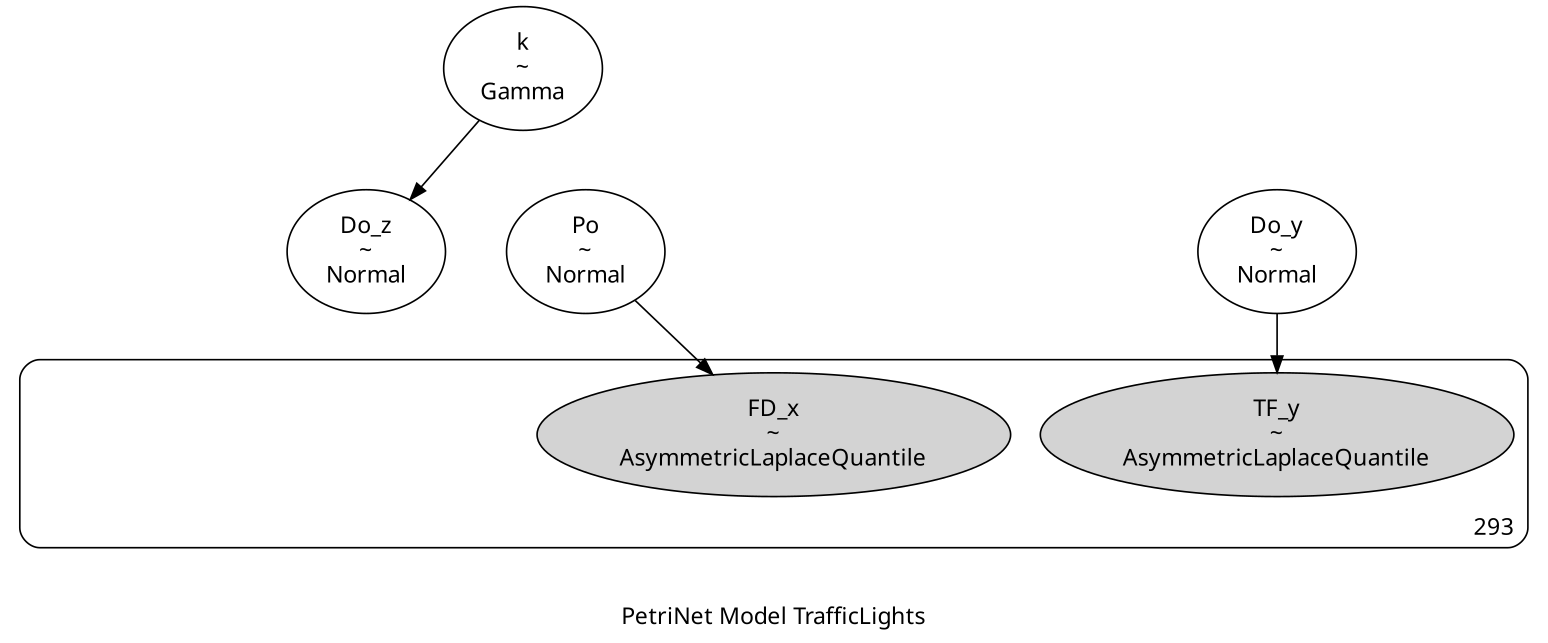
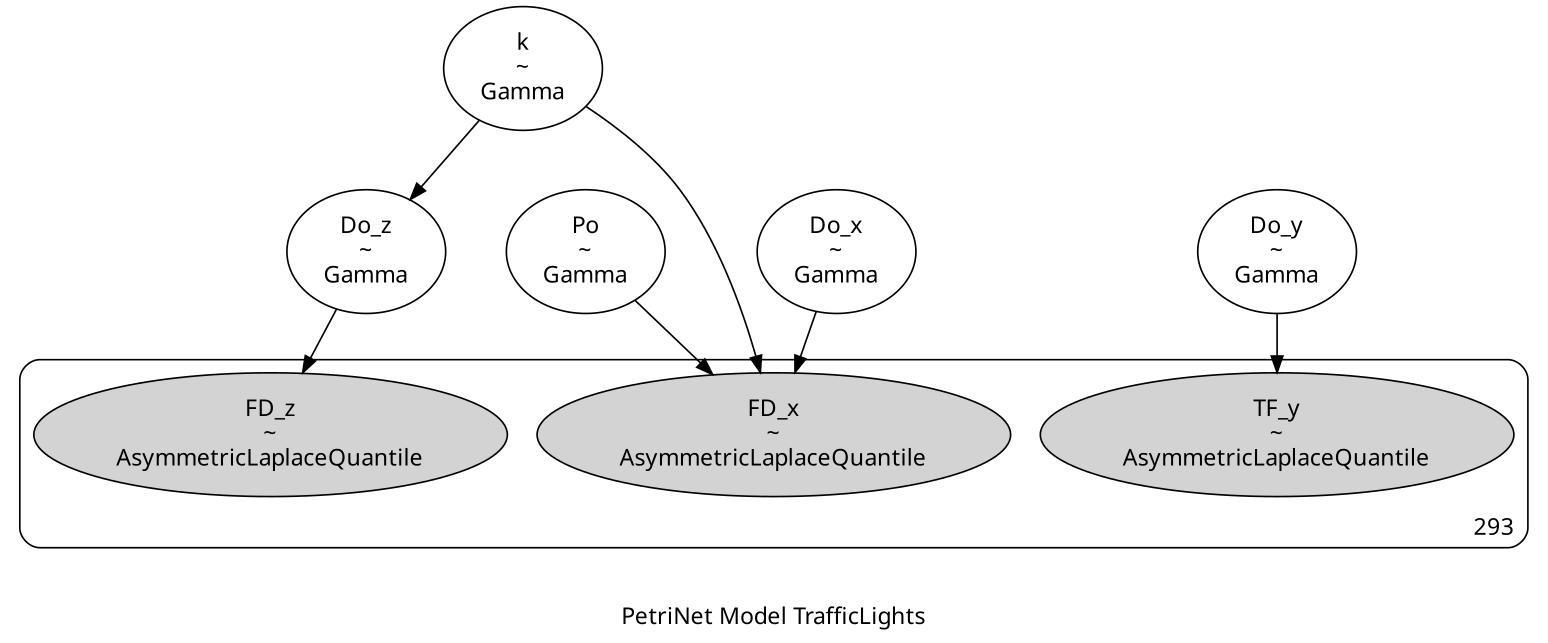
edge "k ~ Gamma" -> "FD_x ~ AsymmetricLaplaceQuantile": added
node "Do_z ~ Normal": label "Do_z ~ Normal" -> "Do_z ~ Gamma"
node "Po ~ Normal": label "Po ~ Normal" -> "Po ~ Gamma"
node "Do_x ~ Gamma": added
node "Do_y ~ Normal": label "Do_y ~ Normal" -> "Do_y ~ Gamma"
node "FD_z ~ AsymmetricLaplaceQuantile": added
